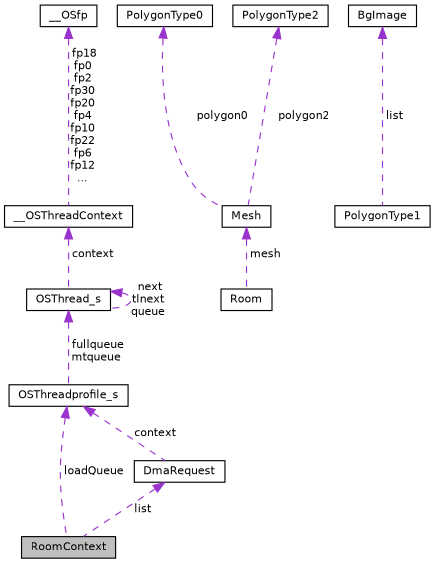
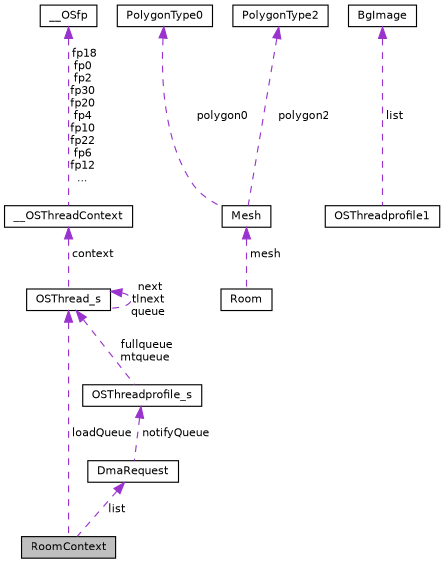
node "PolygonType1": label "PolygonType1" -> "OSThreadprofile1"
edge "DmaRequest" -> "OSThreadprofile_s": label " context" -> " notifyQueue"
edge "RoomContext" -> "OSThreadprofile_s": now "RoomContext" -> "OSThread_s"
